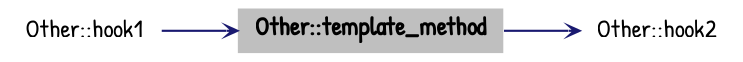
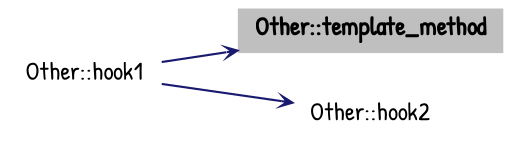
edge "Other::template_method" -> "Other::hook2": now "Other::hook1" -> "Other::hook2"
